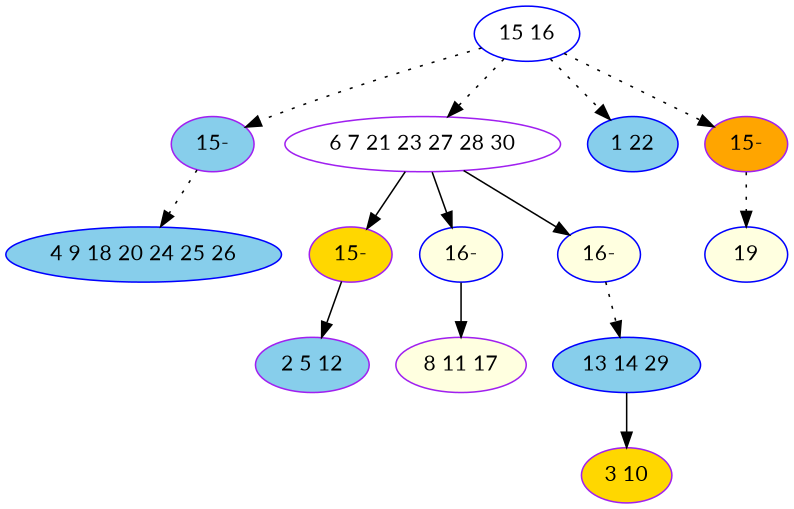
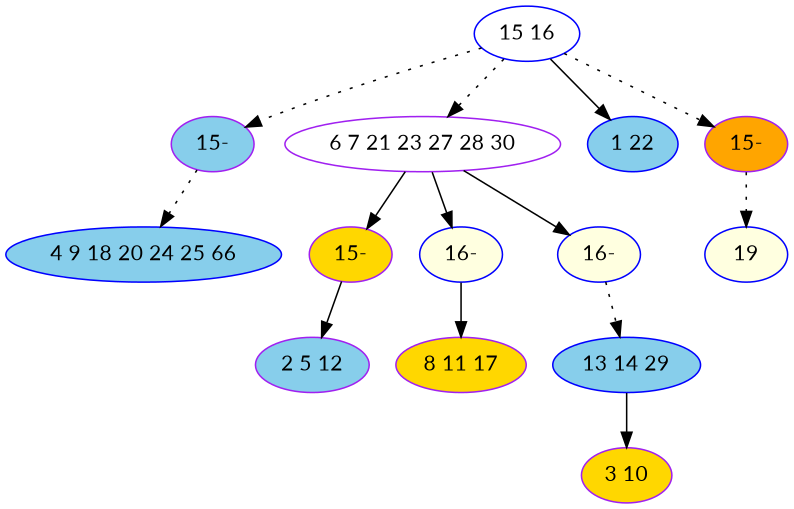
edge "15 16" -> "1 22": style dotted -> solid
node "4 9 18 20 24 25 26": label "4 9 18 20 24 25 26" -> "4 9 18 20 24 25 66"
node "8 11 17": fillcolor lightyellow -> gold
